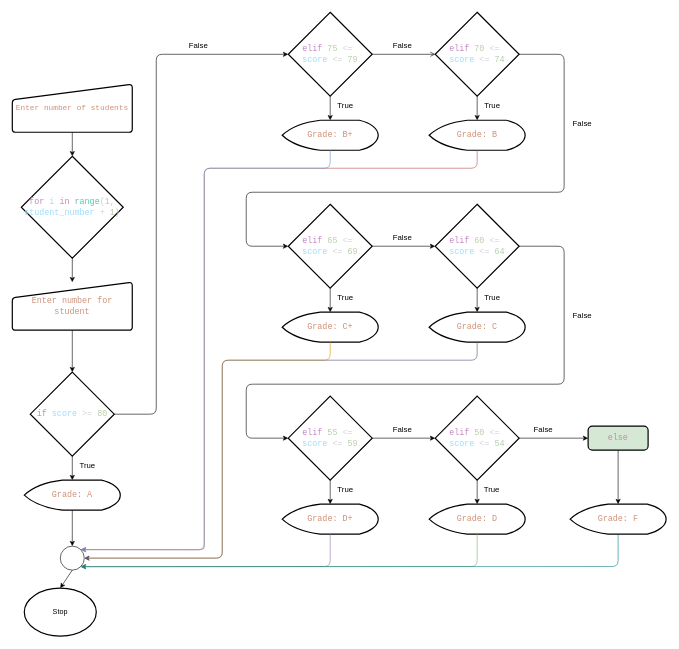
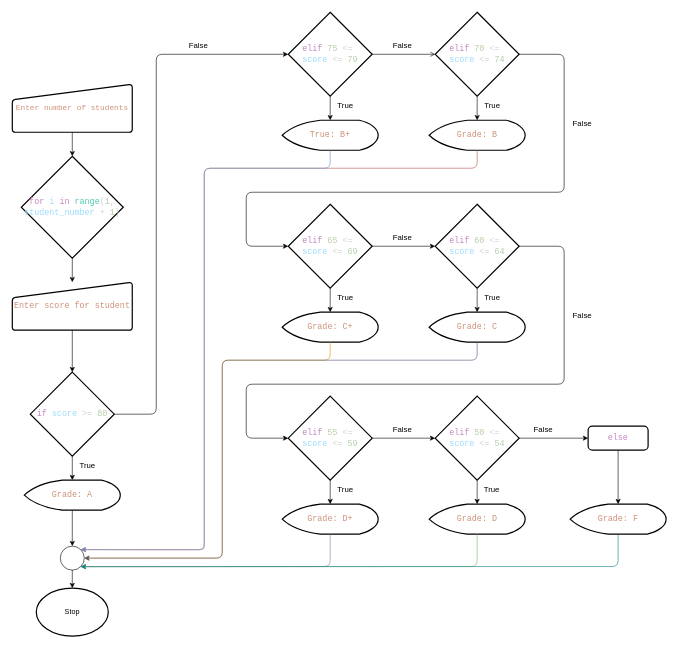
node "Grade: B+": label "Grade: B+" -> "True: B+"
node "Enter number for student": label "Enter number for student" -> "Enter score for student"
node "else": fillcolor #d5e8d4 -> #ffffff
node "Stop": moved (60, 612) -> (72, 612)
